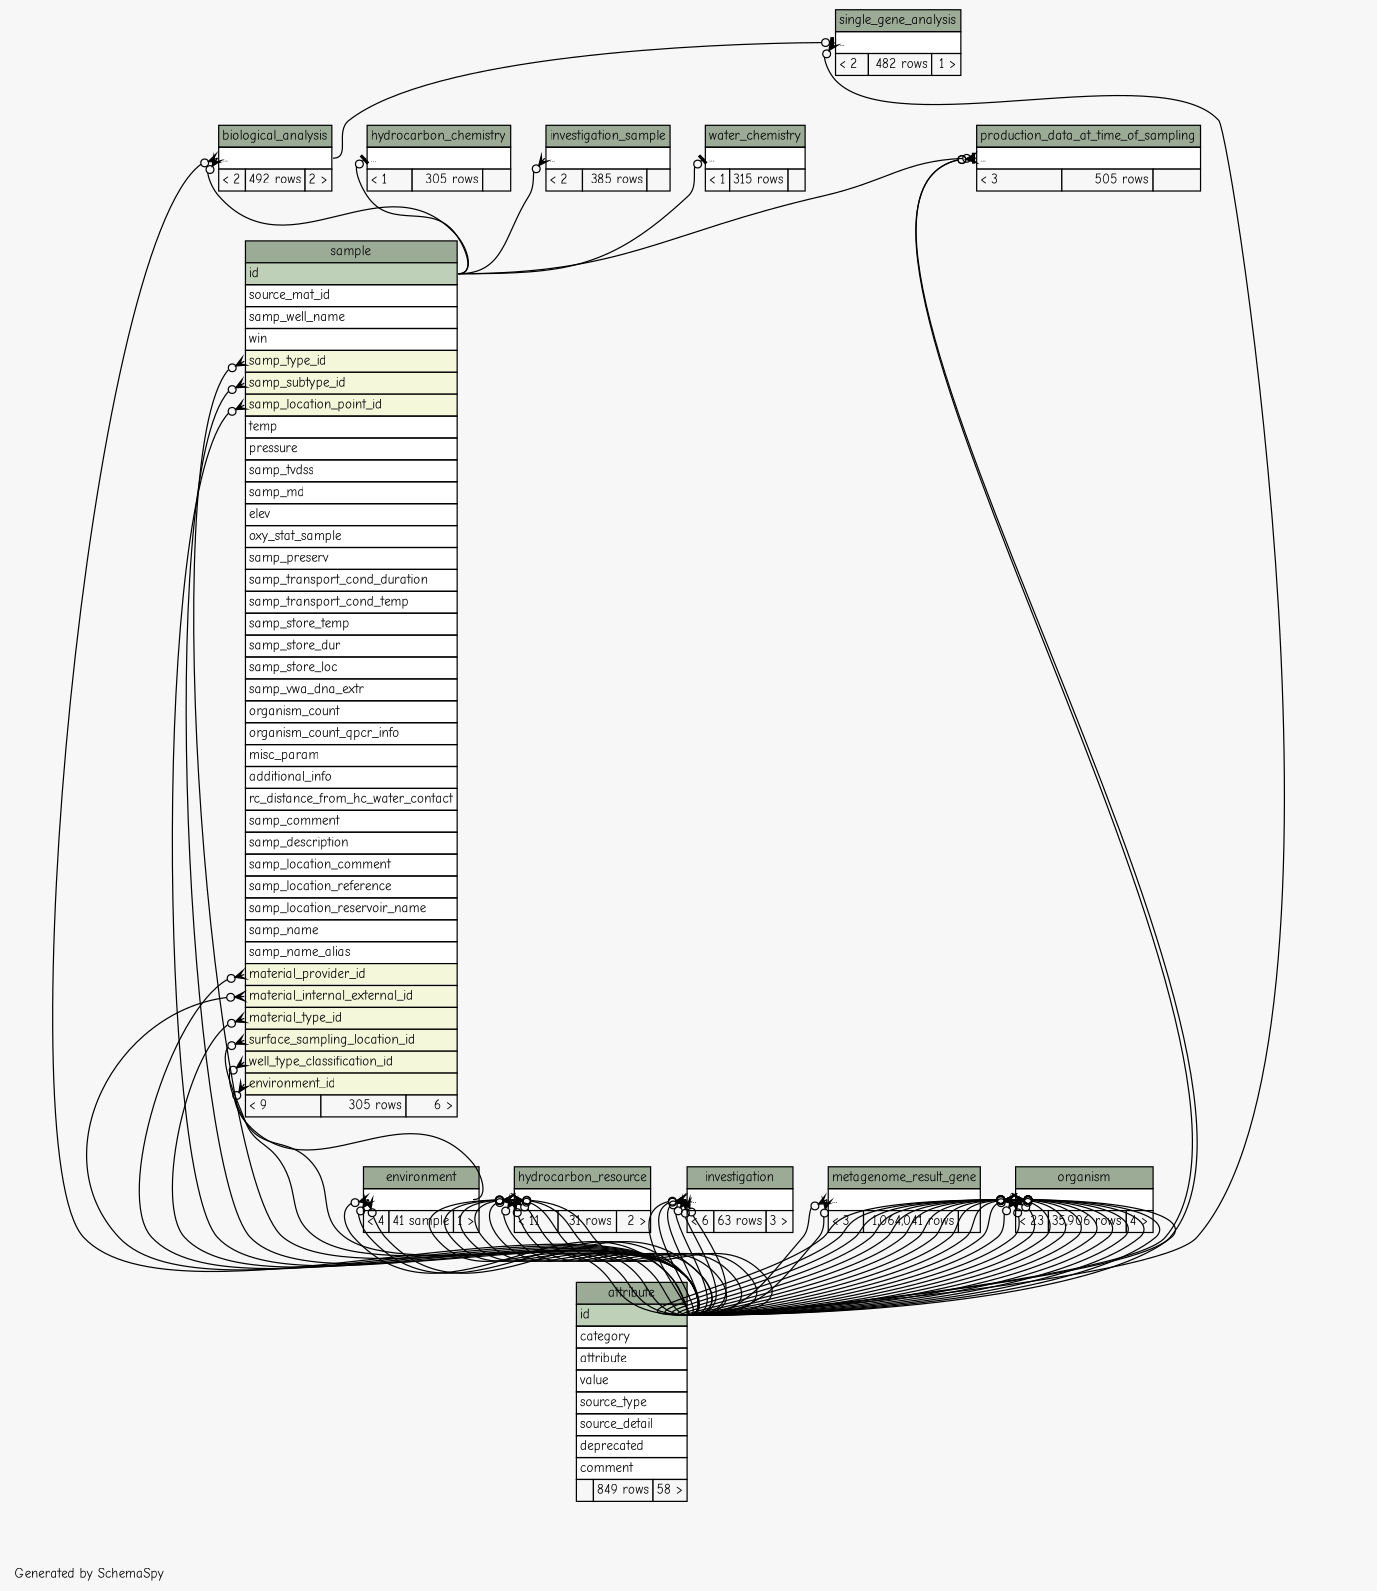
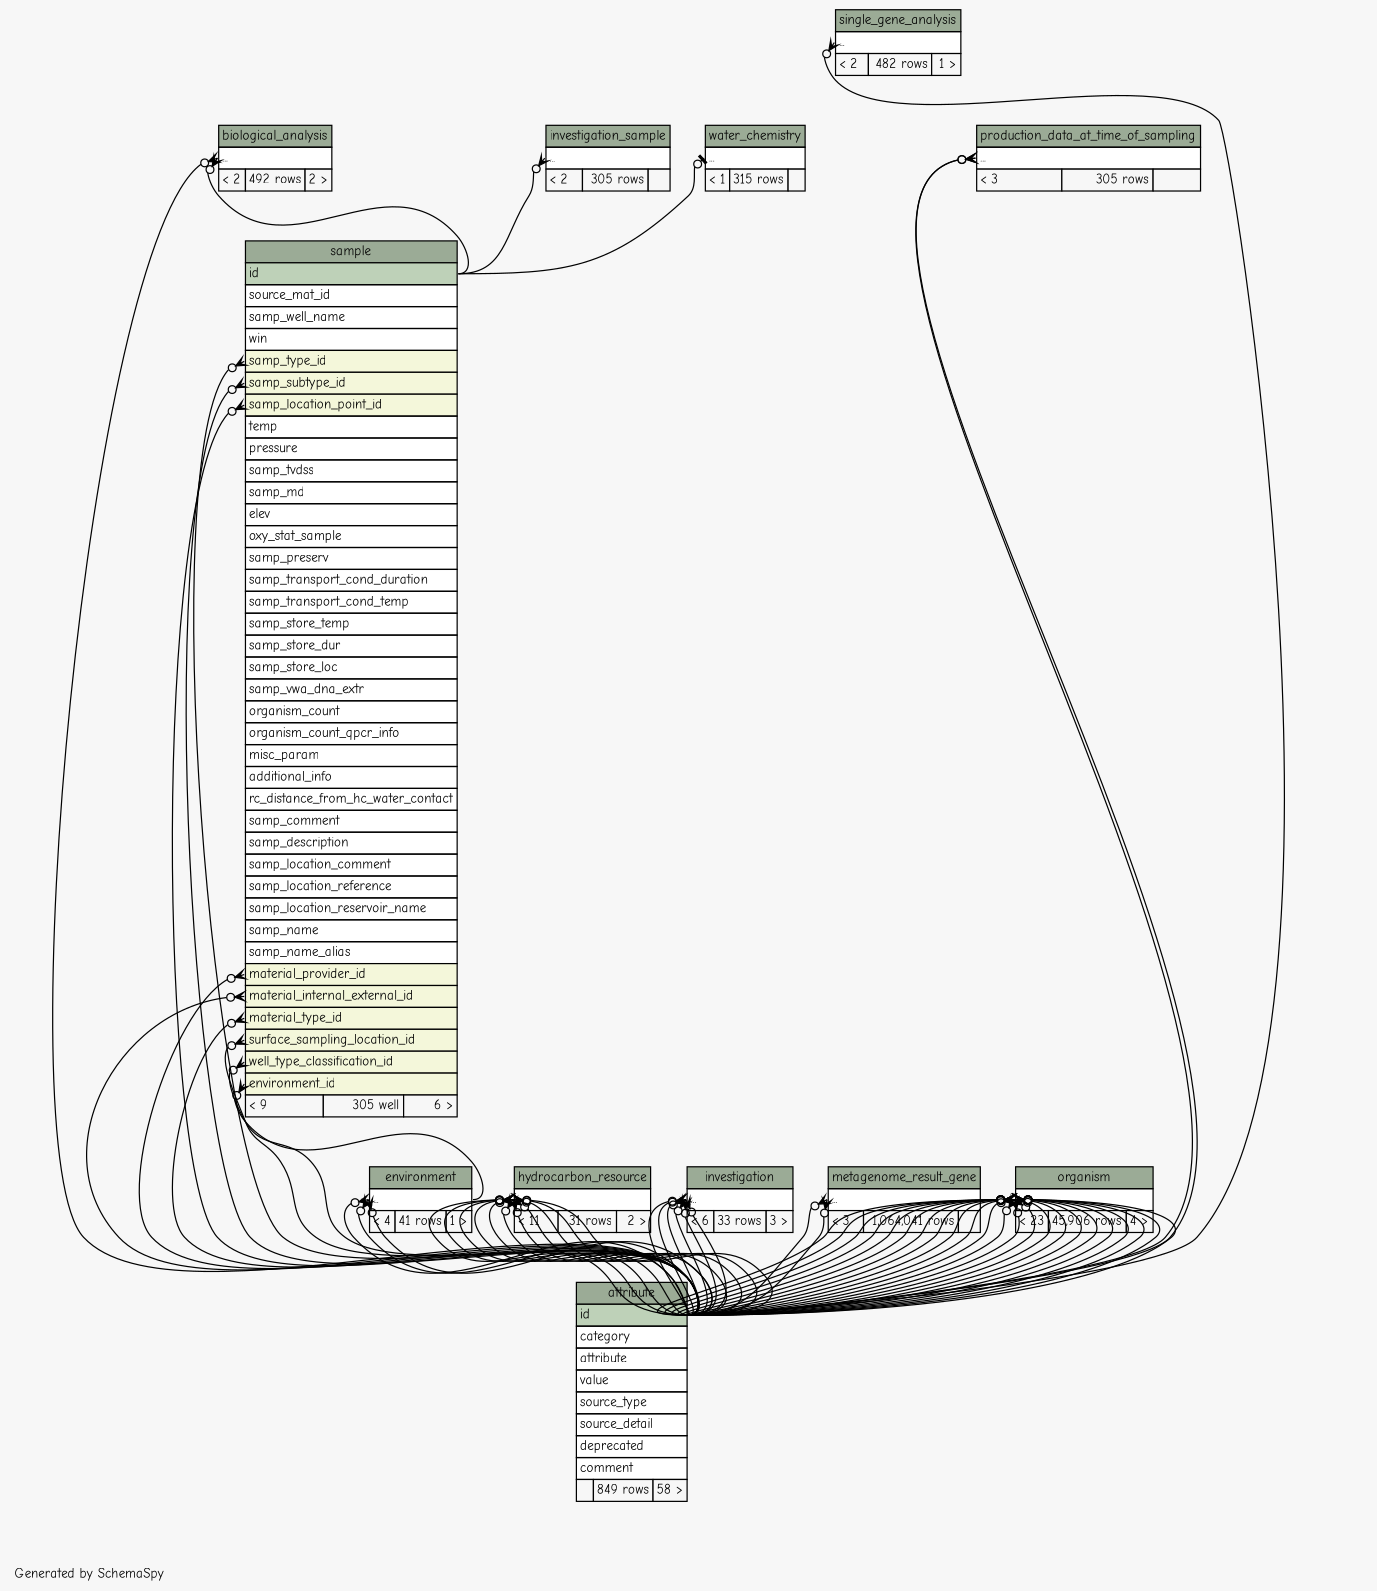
edge "biological_analysis" -> "single_gene_analysis": removed
node "hydrocarbon_chemistry": removed
node "investigation_sample": text "385 rows" -> "305 rows"
node "production_data_at_time_of_sampling": text "505 rows" -> "305 rows"
edge "sample" -> "production_data_at_time_of_sampling": removed
node "sample": text "305 rows" -> "305 well"
node "environment": text "41 sample" -> "41 rows"
node "investigation": text "63 rows" -> "33 rows"
node "organism": text "35,906 rows" -> "45,906 rows"
